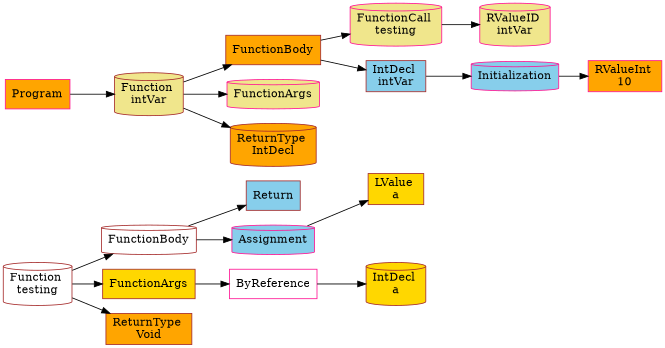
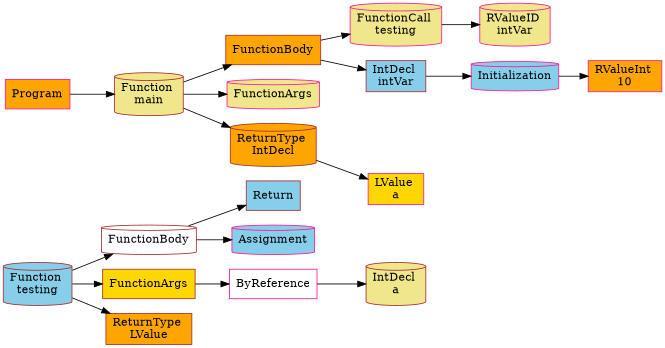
node "Function intVar": label "Function intVar" -> "Function main"
node "LValue a": color brown -> deeppink
edge "Assignment" -> "LValue a": now "ReturnType IntDecl" -> "LValue a"
node "Function testing": fillcolor white -> skyblue
node "IntDecl a": fillcolor gold -> khaki
node "ReturnType Void": label "ReturnType Void" -> "ReturnType LValue"
